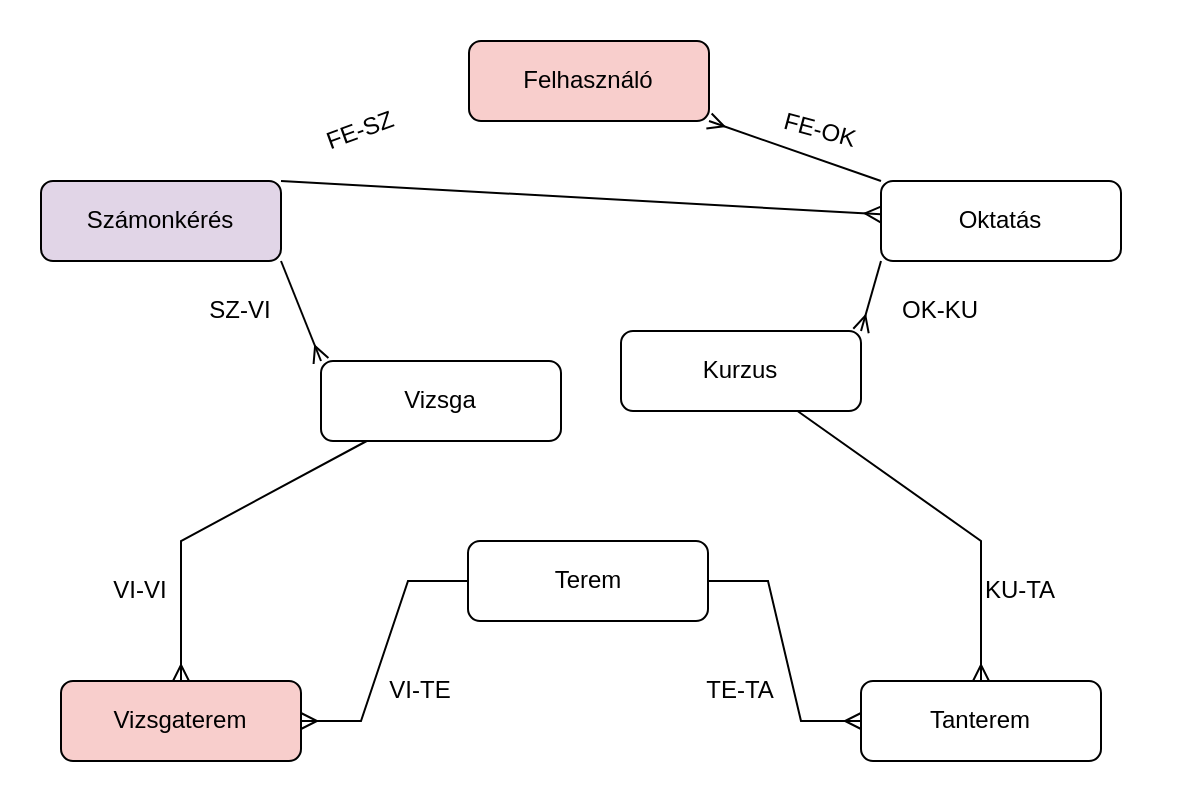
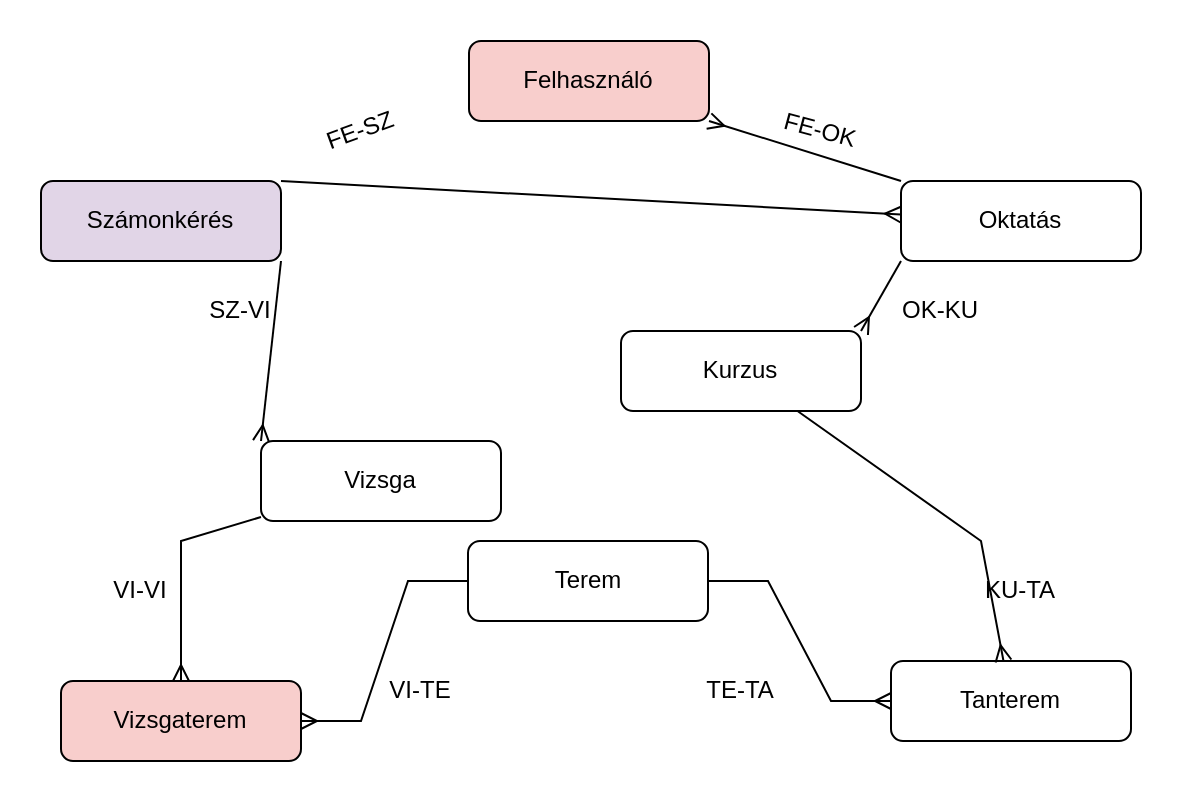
node "Oktatás": moved (1001, 221) -> (1021, 221)
node "Vizsga": moved (441, 401) -> (381, 481)
node "Tanterem": moved (981, 721) -> (1011, 701)
